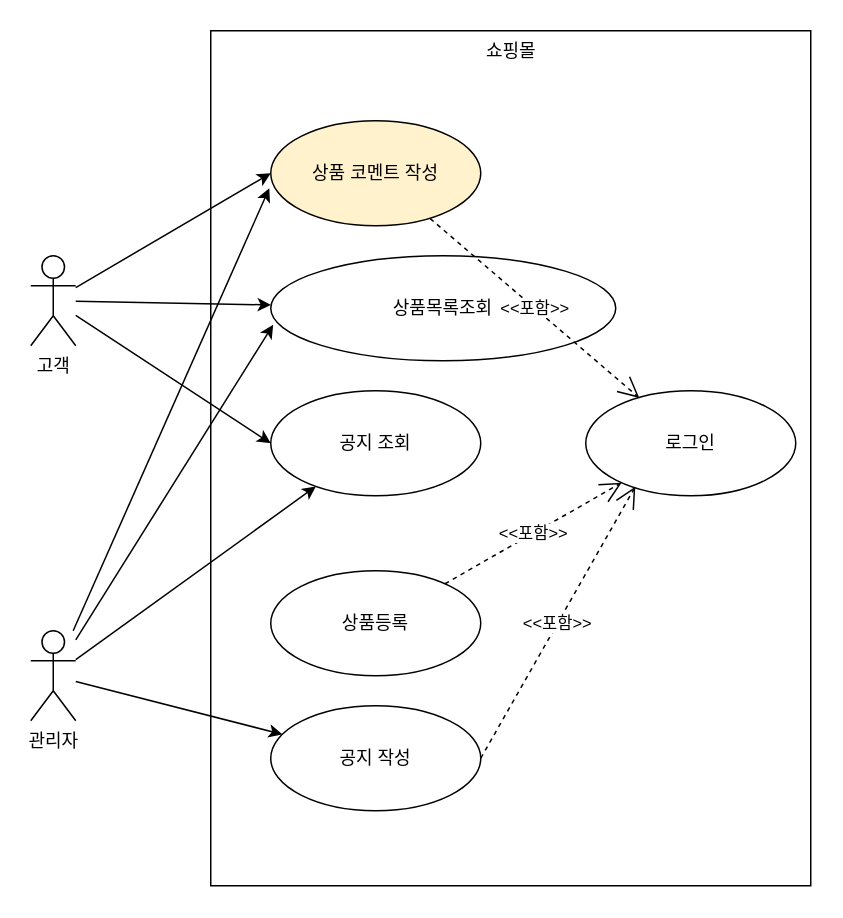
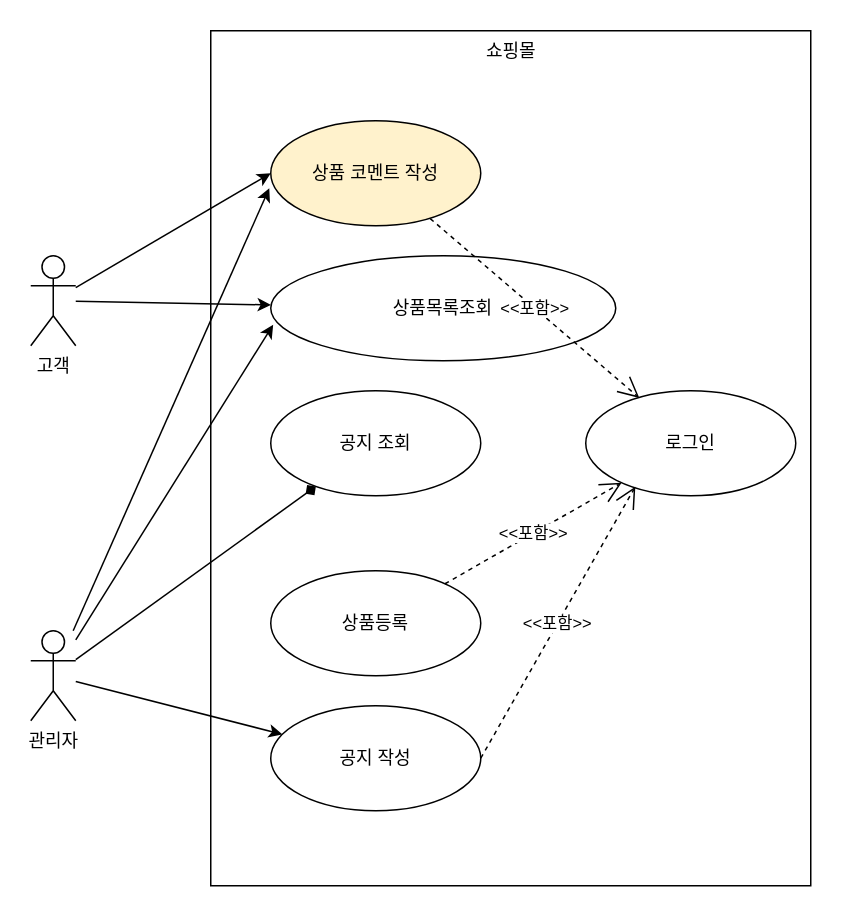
edge "고객" -> "공지 조회": removed
edge "관리자" -> "공지 조회": arrowhead classic -> diamond
